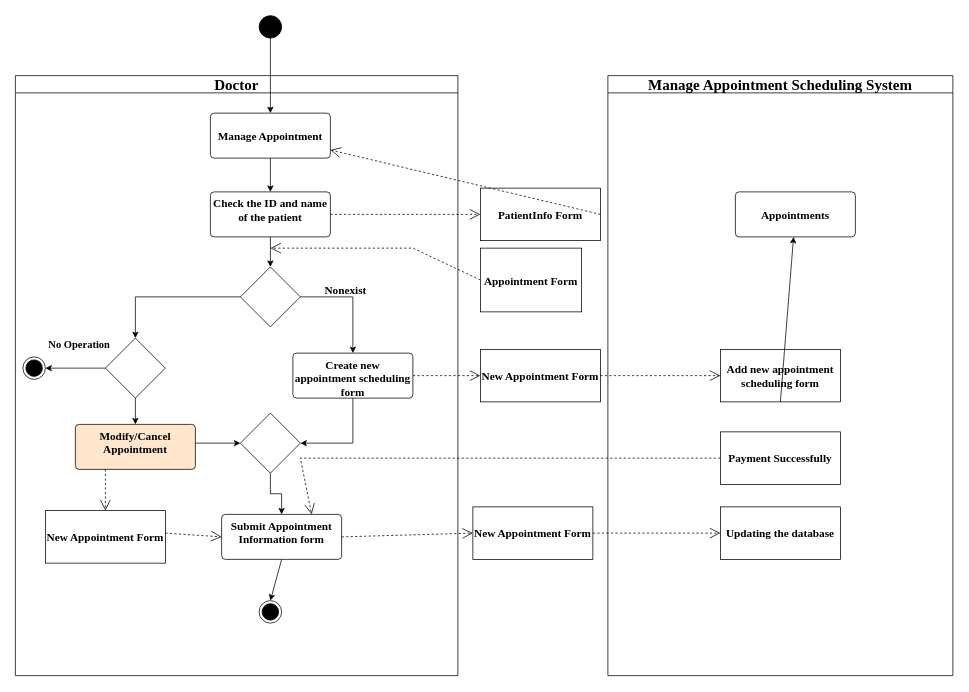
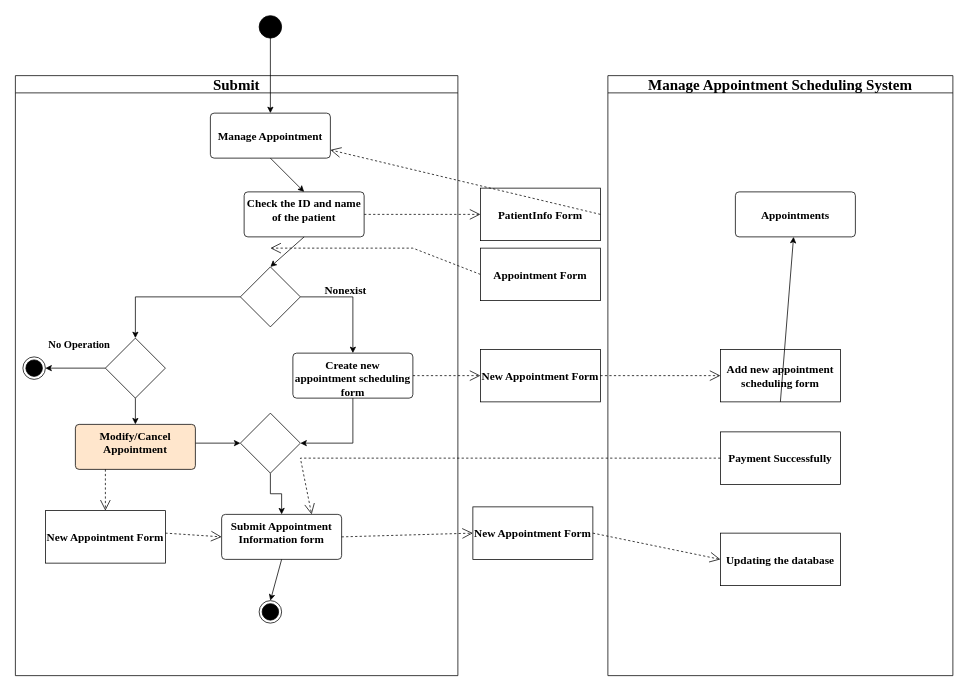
node "Doctor": label "Doctor" -> "Submit"
node "Check the ID and name of the patient": moved (270, 214) -> (304, 214)
node "Appointment Form": size 101x64 -> 120x53
node "Updating the database": moved (780, 533) -> (780, 559)
